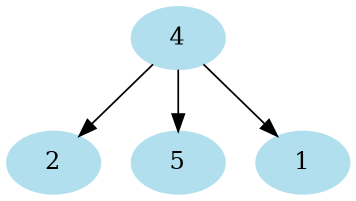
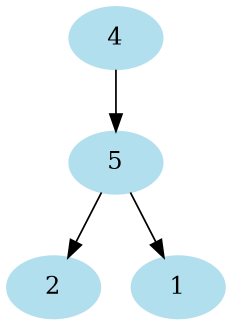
edge "4" -> "2": now "5" -> "2"
edge "4" -> "1": now "5" -> "1"
